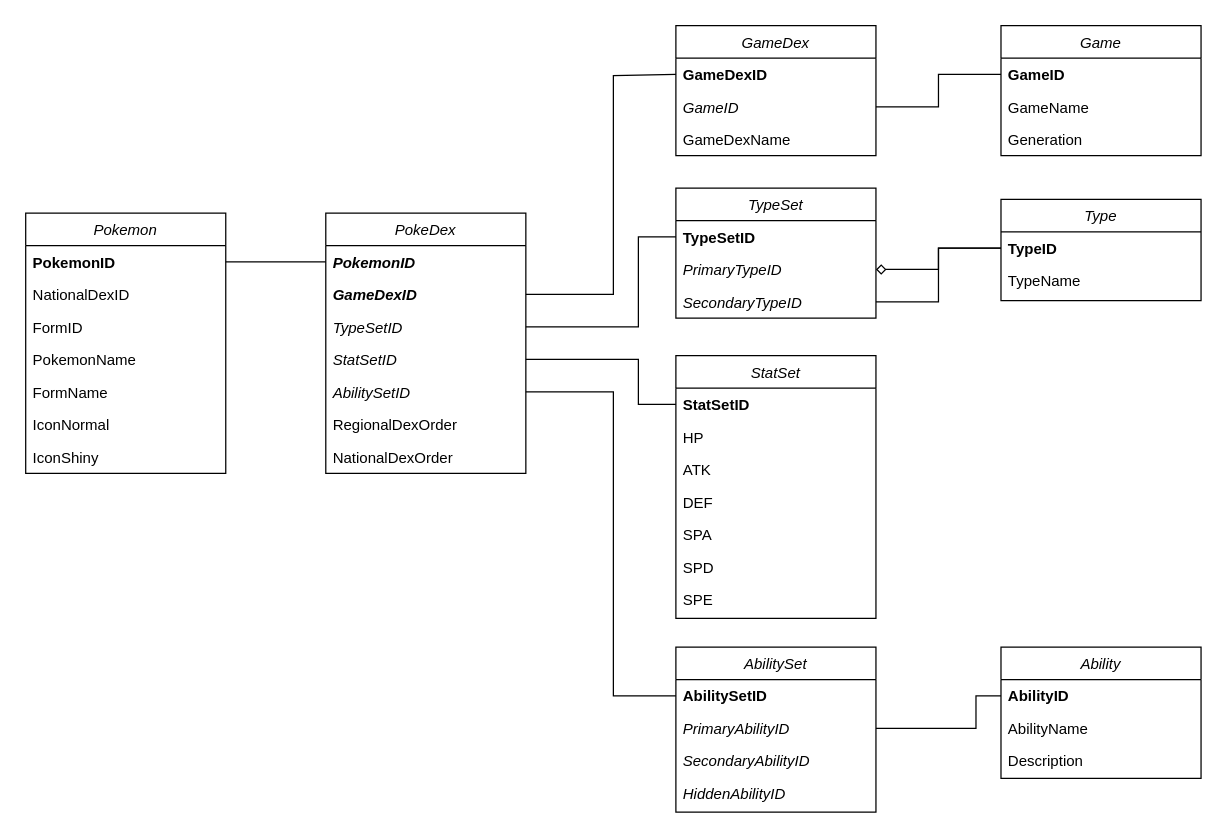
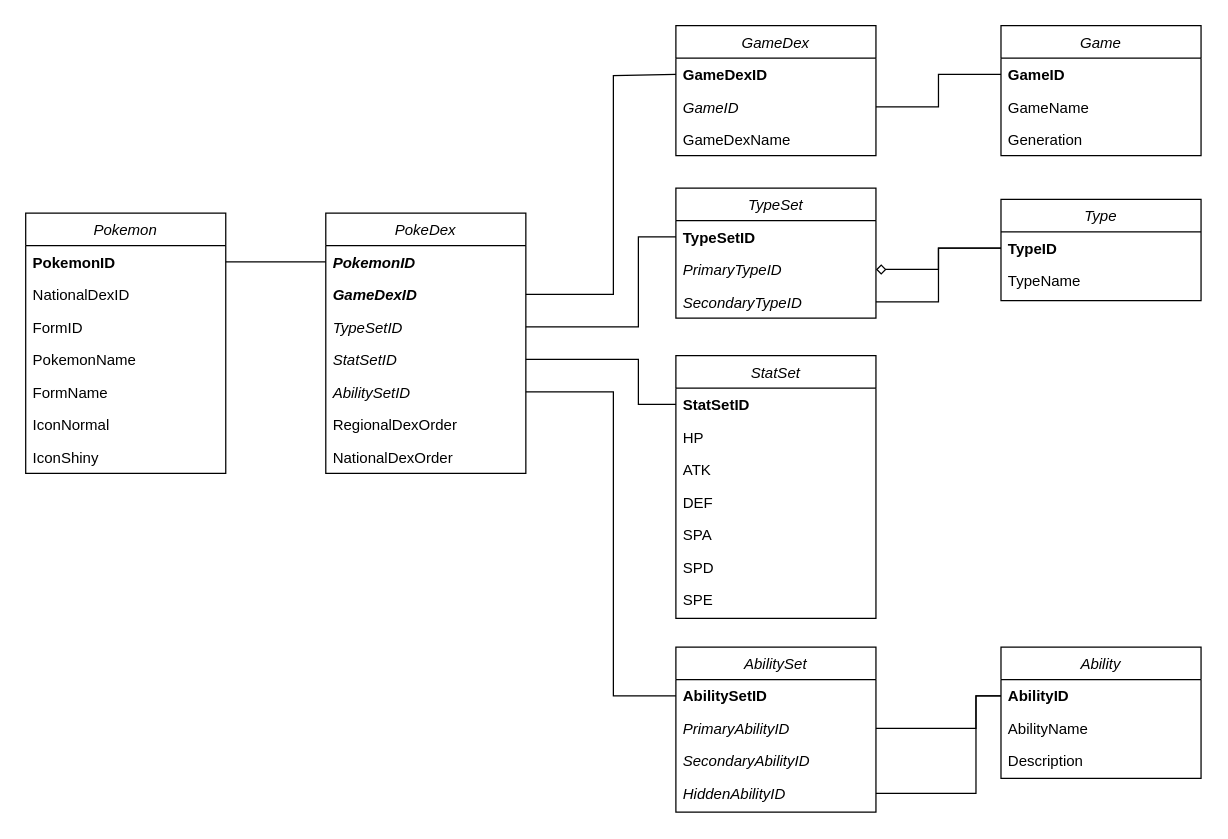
edge "AbilityID" -- "HiddenAbilityID": added
